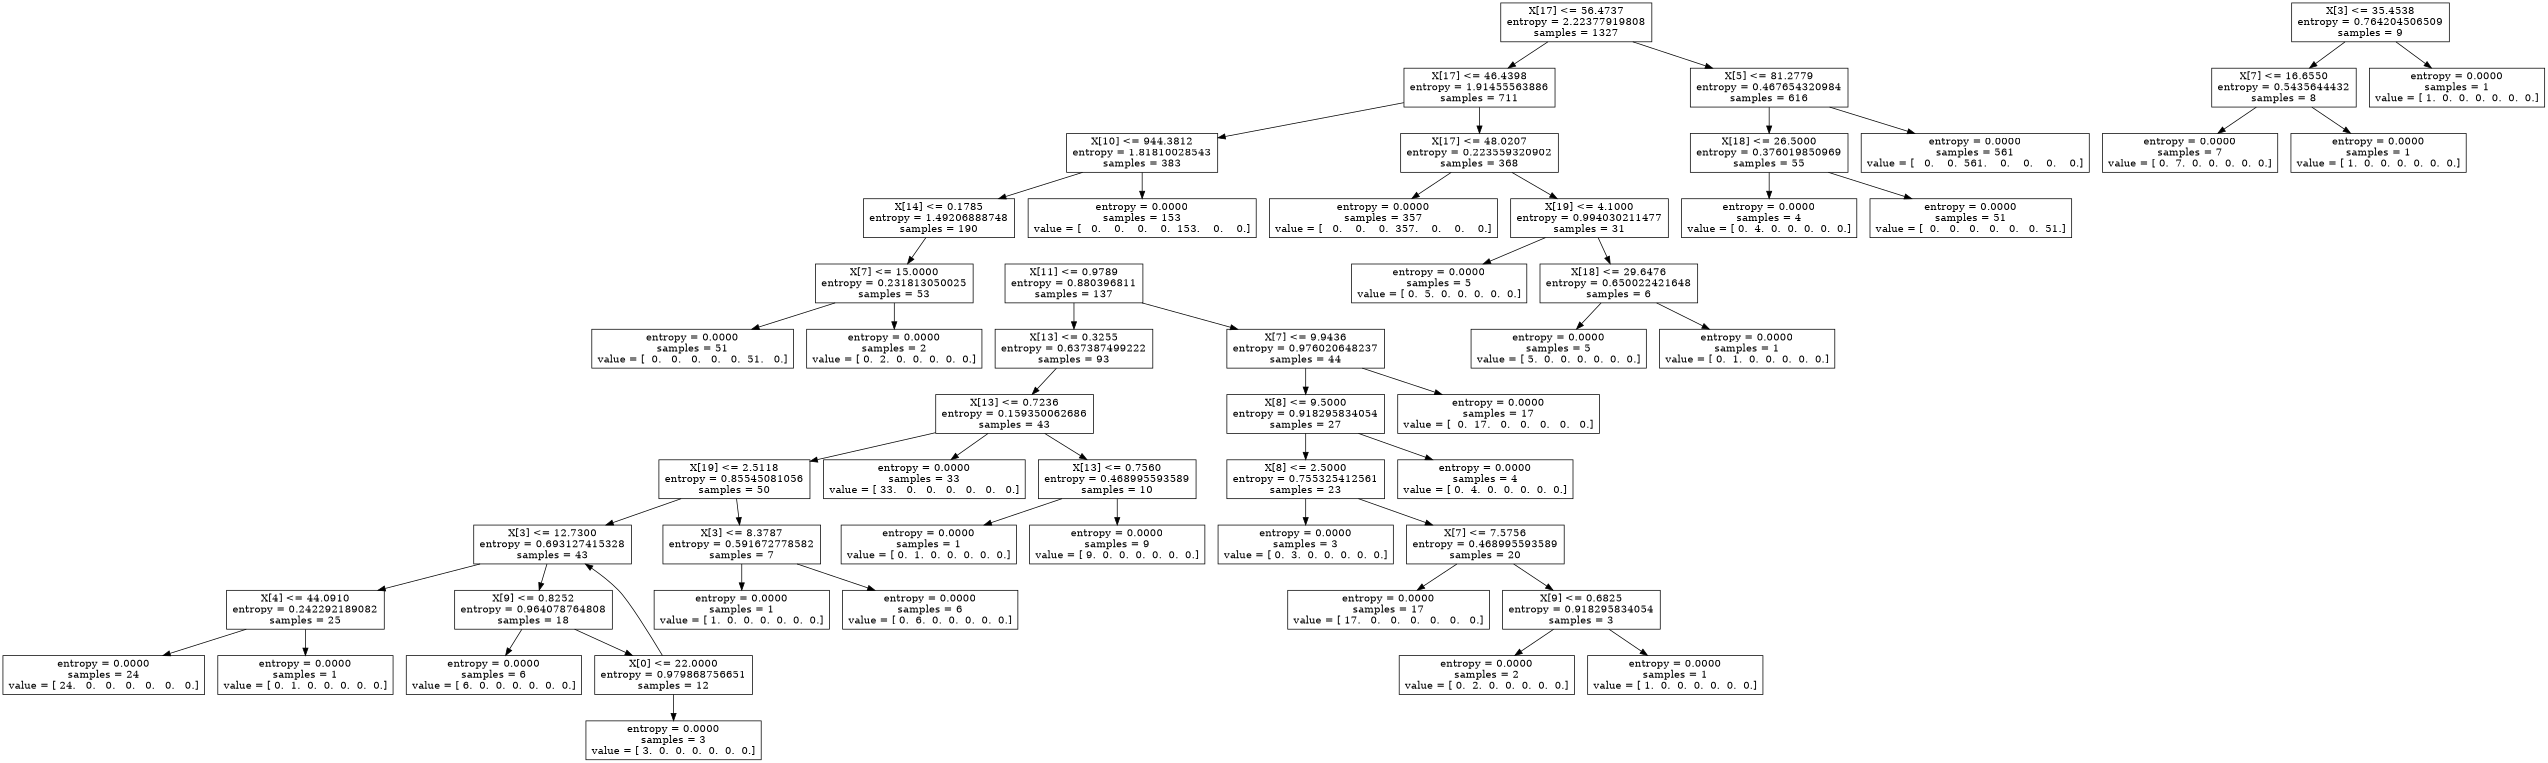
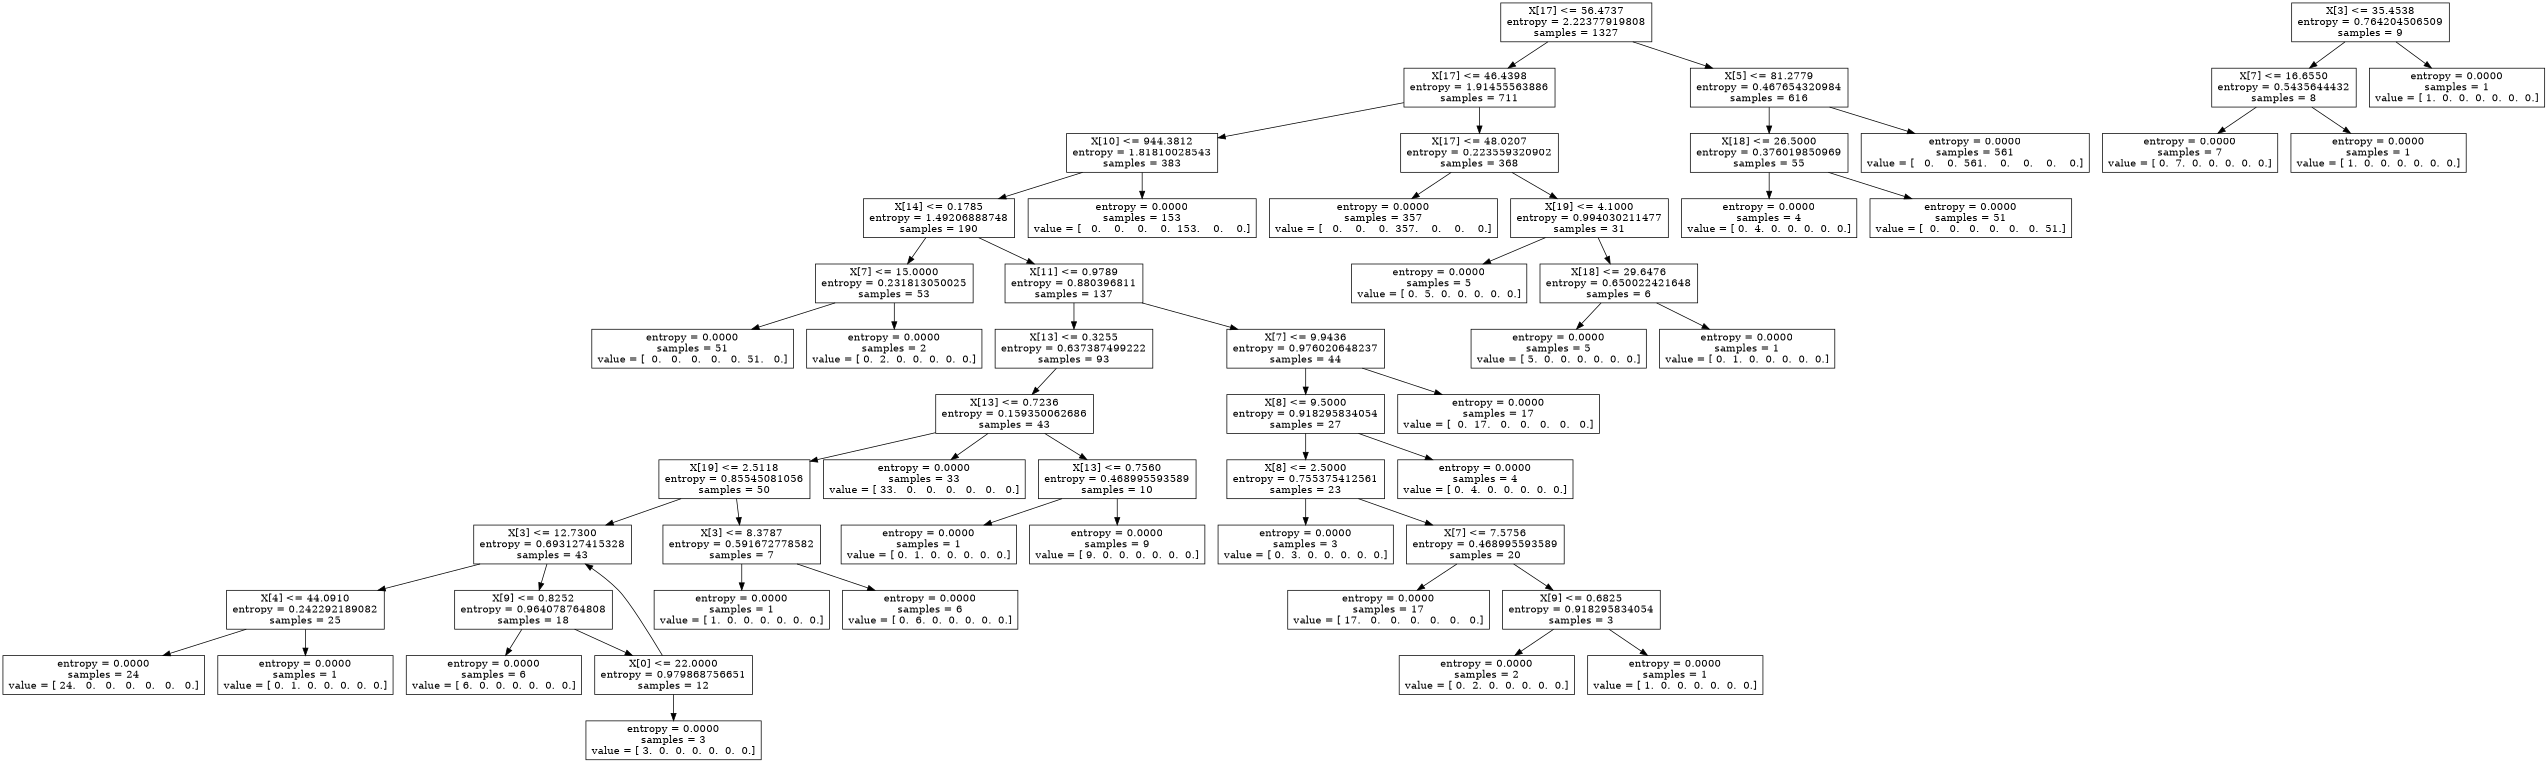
edge "X[14] <= 0.1785 entropy = 1.49206888748 samples = 190" -> "X[11] <= 0.9789 entropy = 0.880396811 samples = 137": added
node "X[8] <= 2.5000 entropy = 0.755325412561 samples = 23": label "X[8] <= 2.5000 entropy = 0.755325412561 samples = 23" -> "X[8] <= 2.5000 entropy = 0.755375412561 samples = 23"
